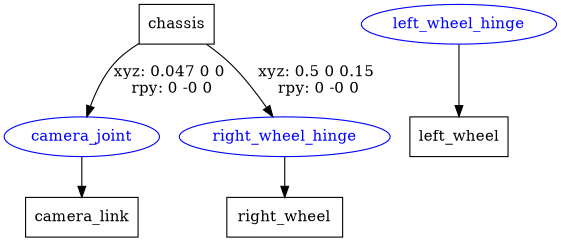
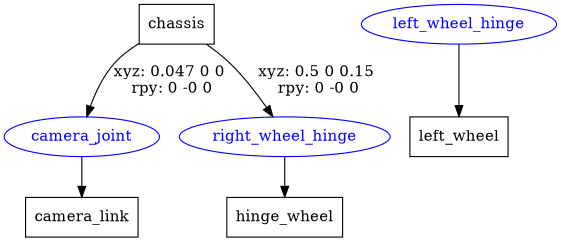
node "right_wheel": label "right_wheel" -> "hinge_wheel"
